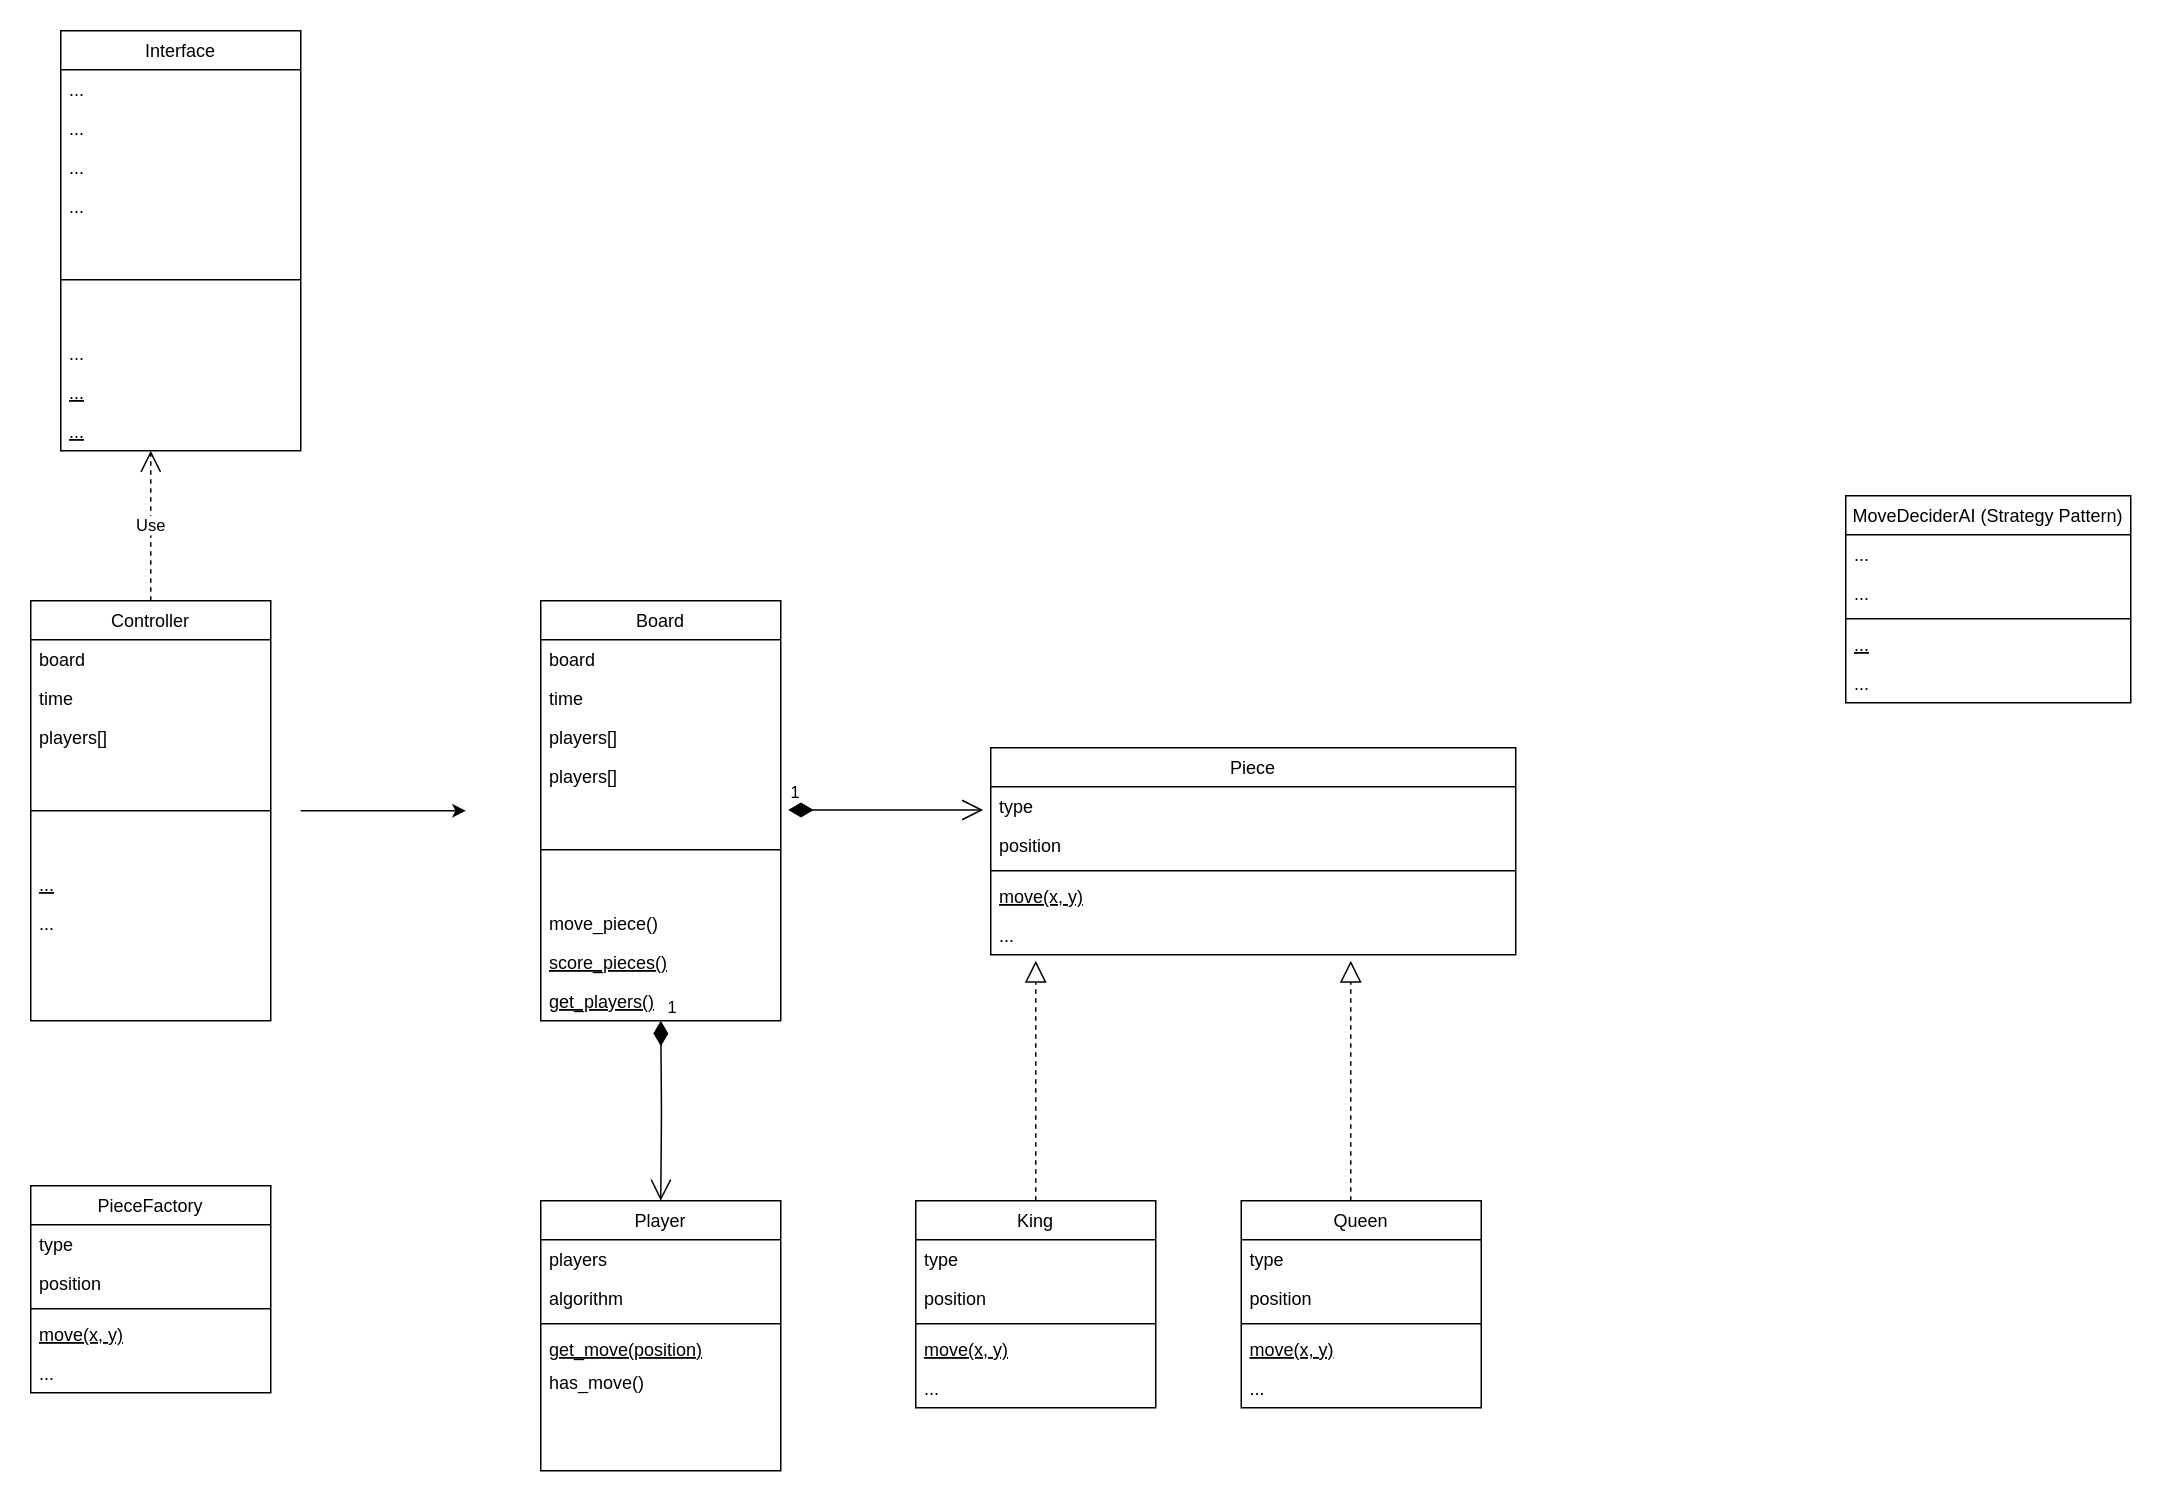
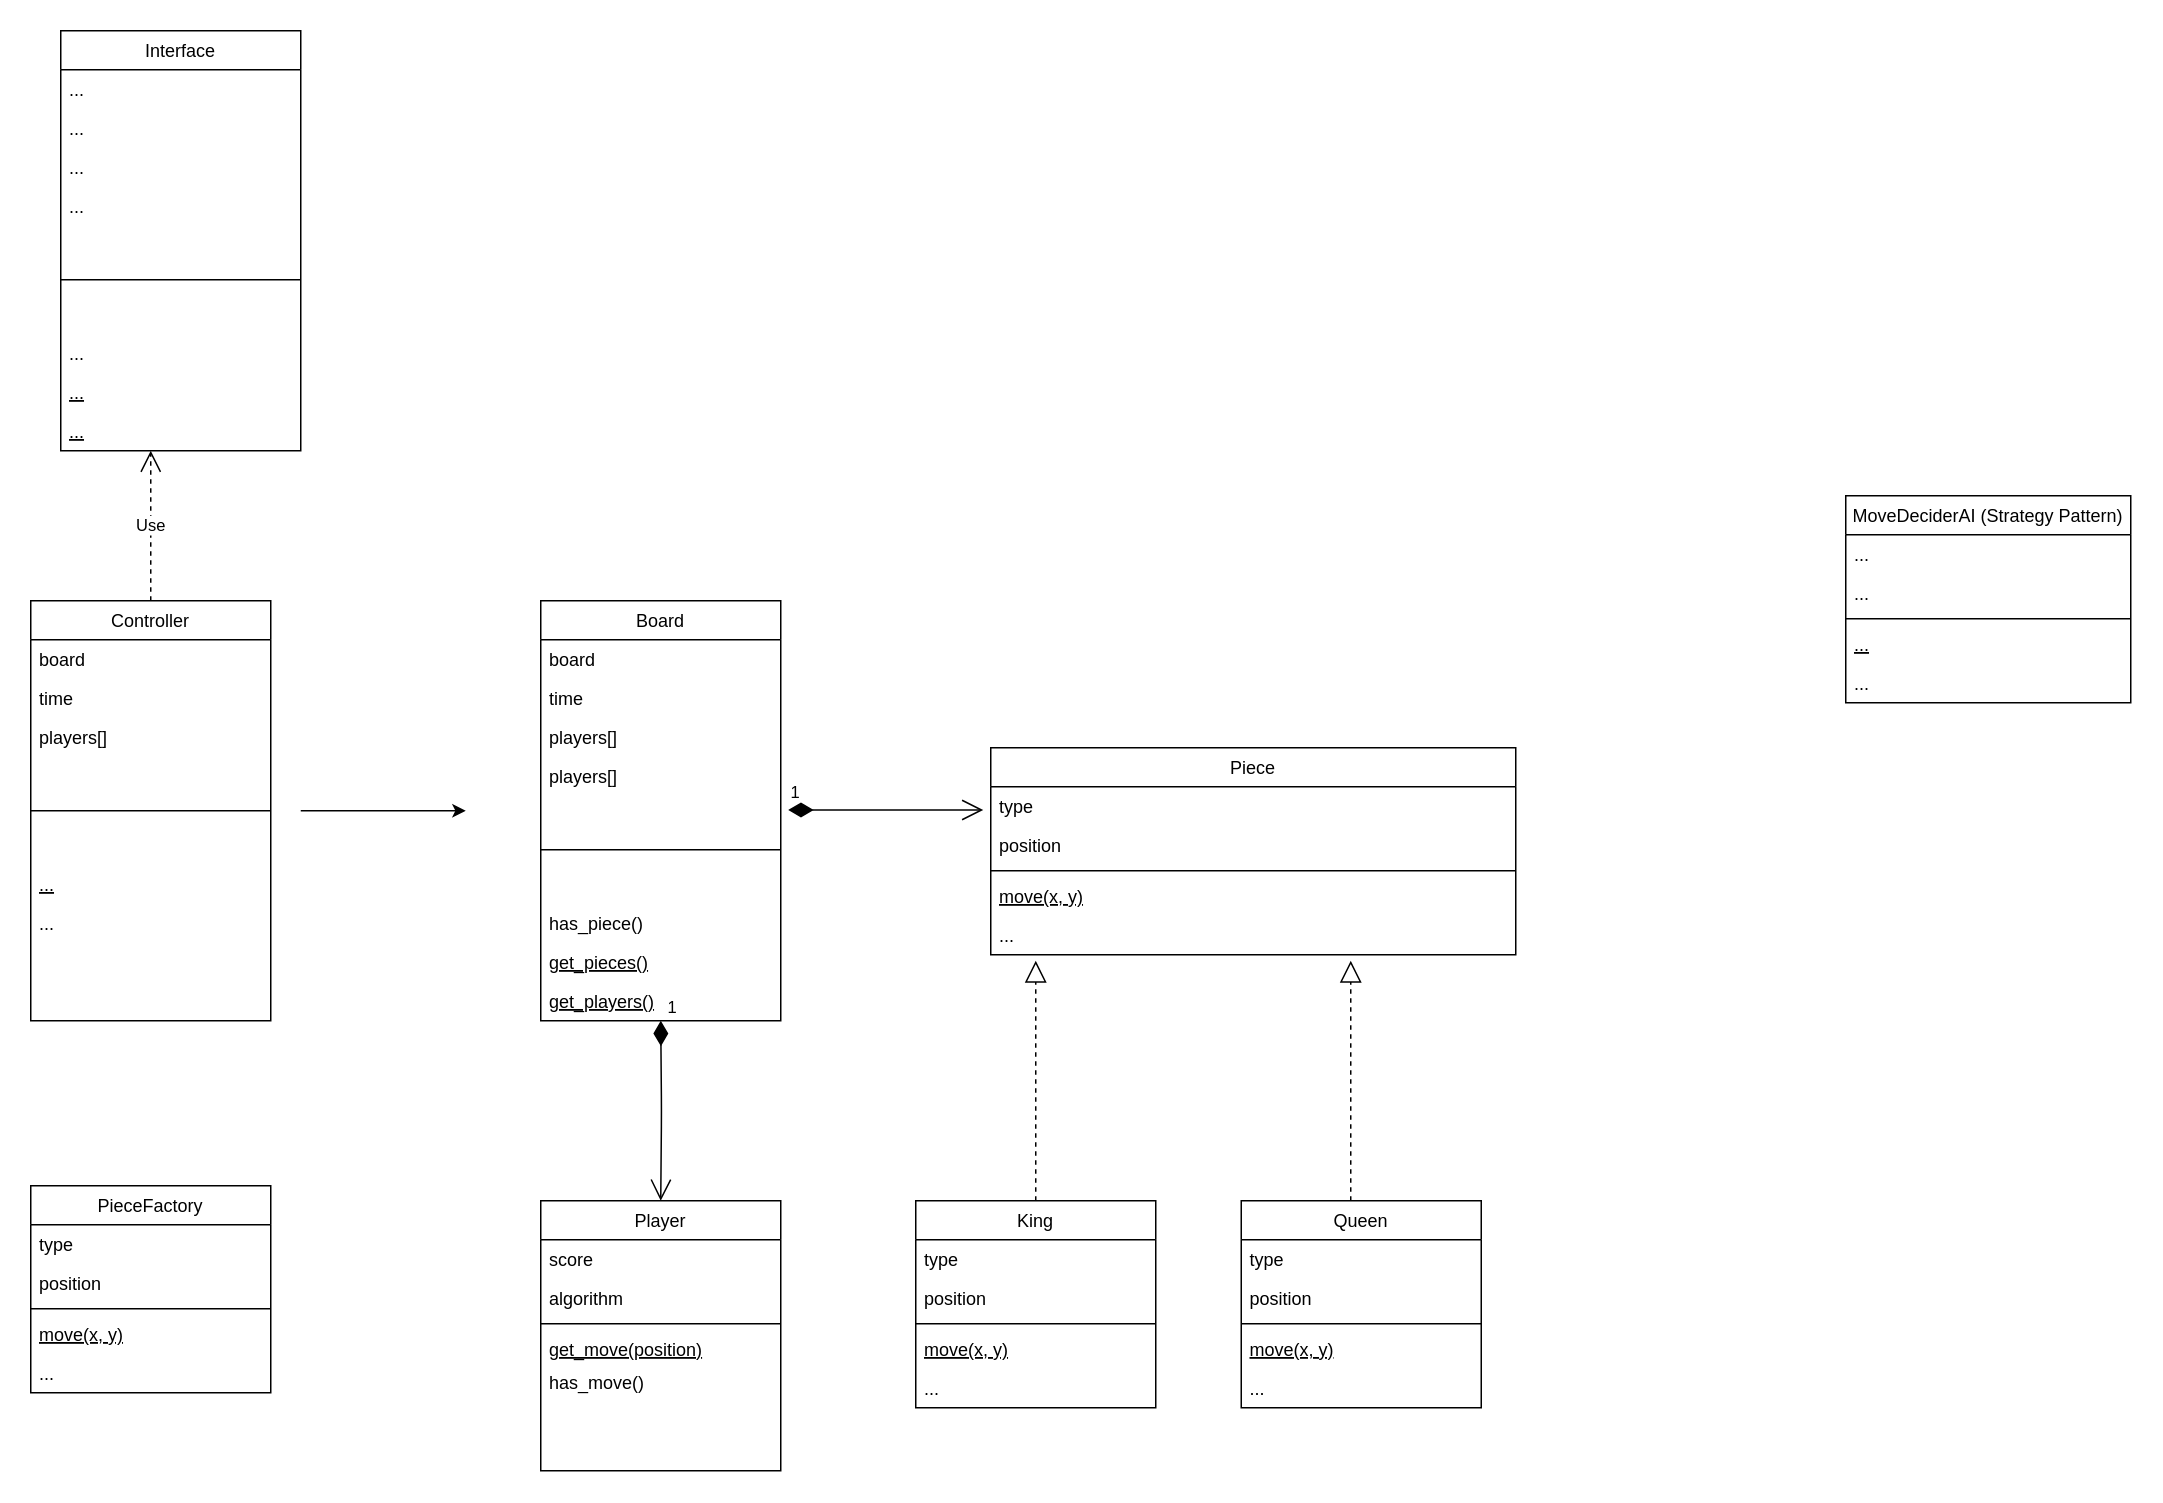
node "move_piece()": label "move_piece()" -> "has_piece()"
node "score_pieces()": label "score_pieces()" -> "get_pieces()"
node "players": label "players" -> "score"
